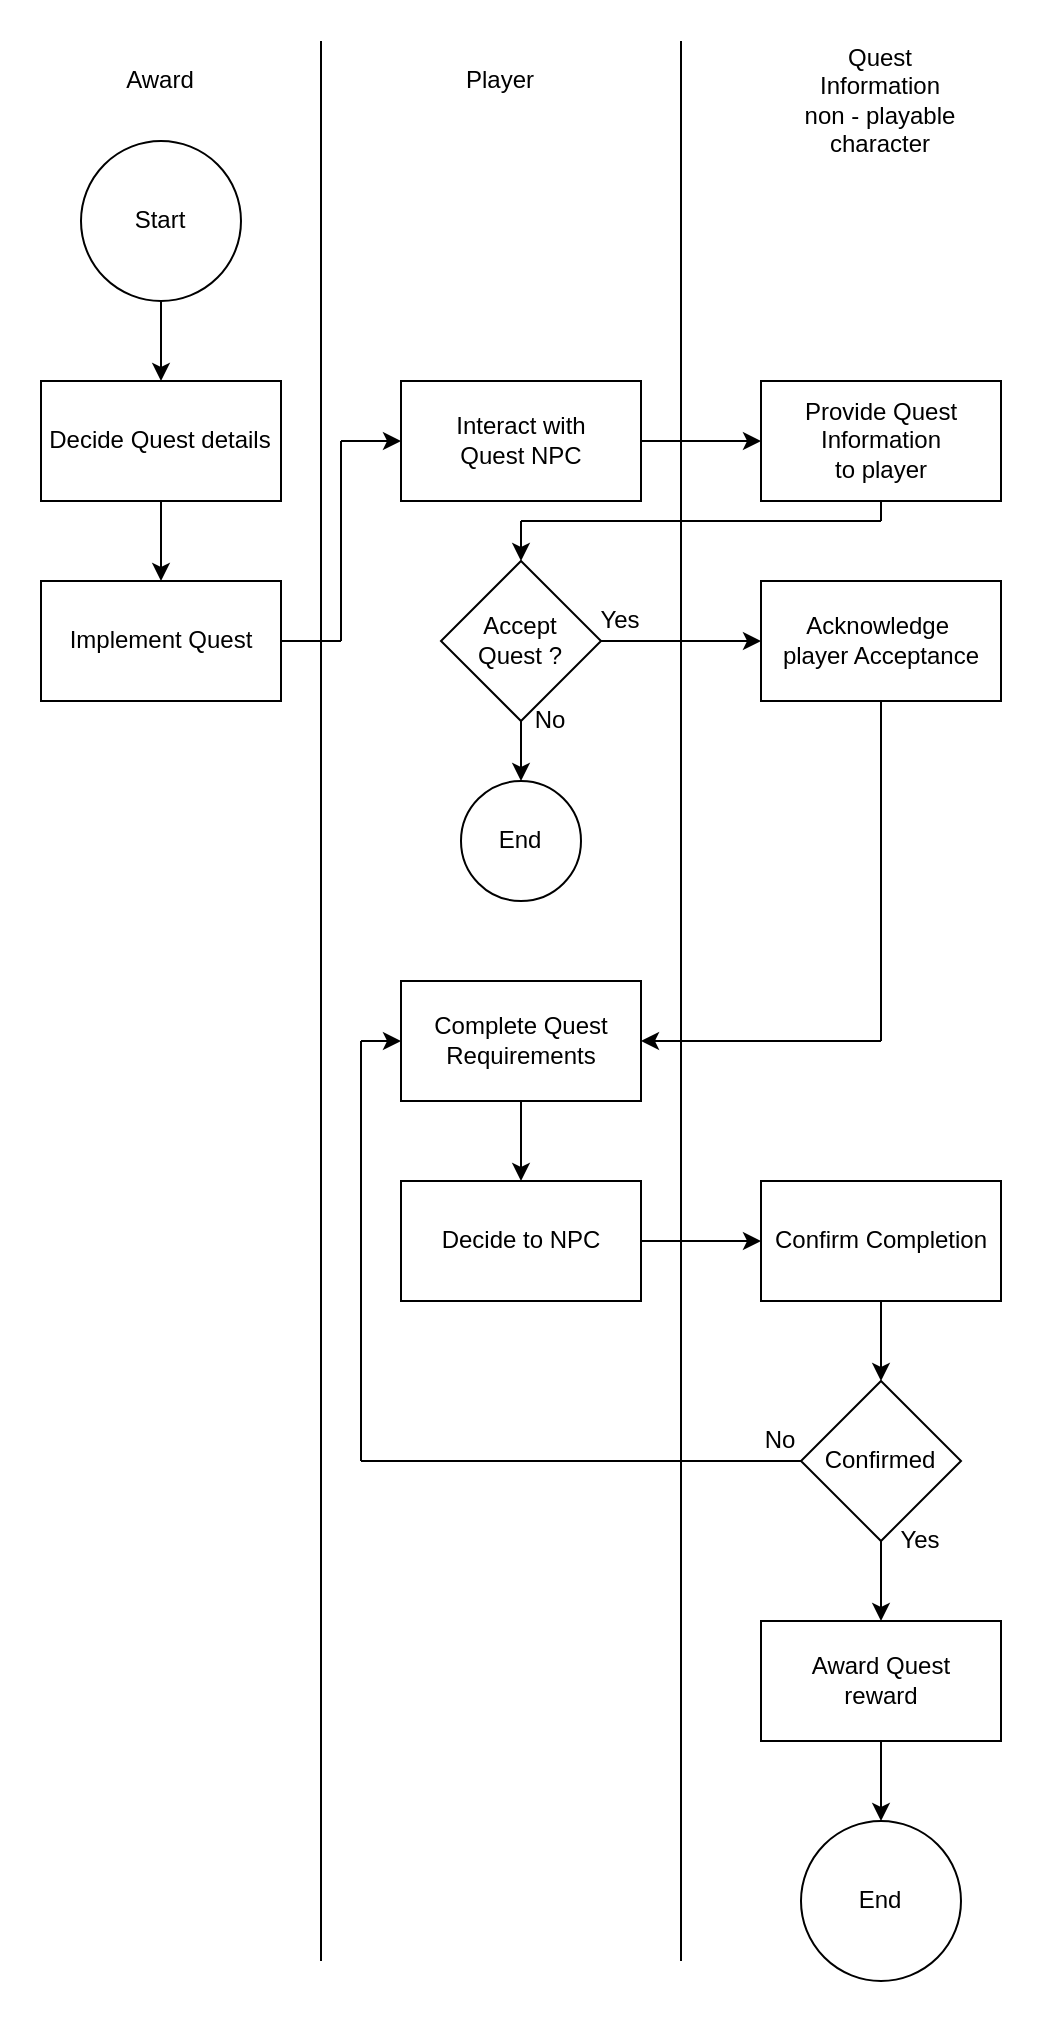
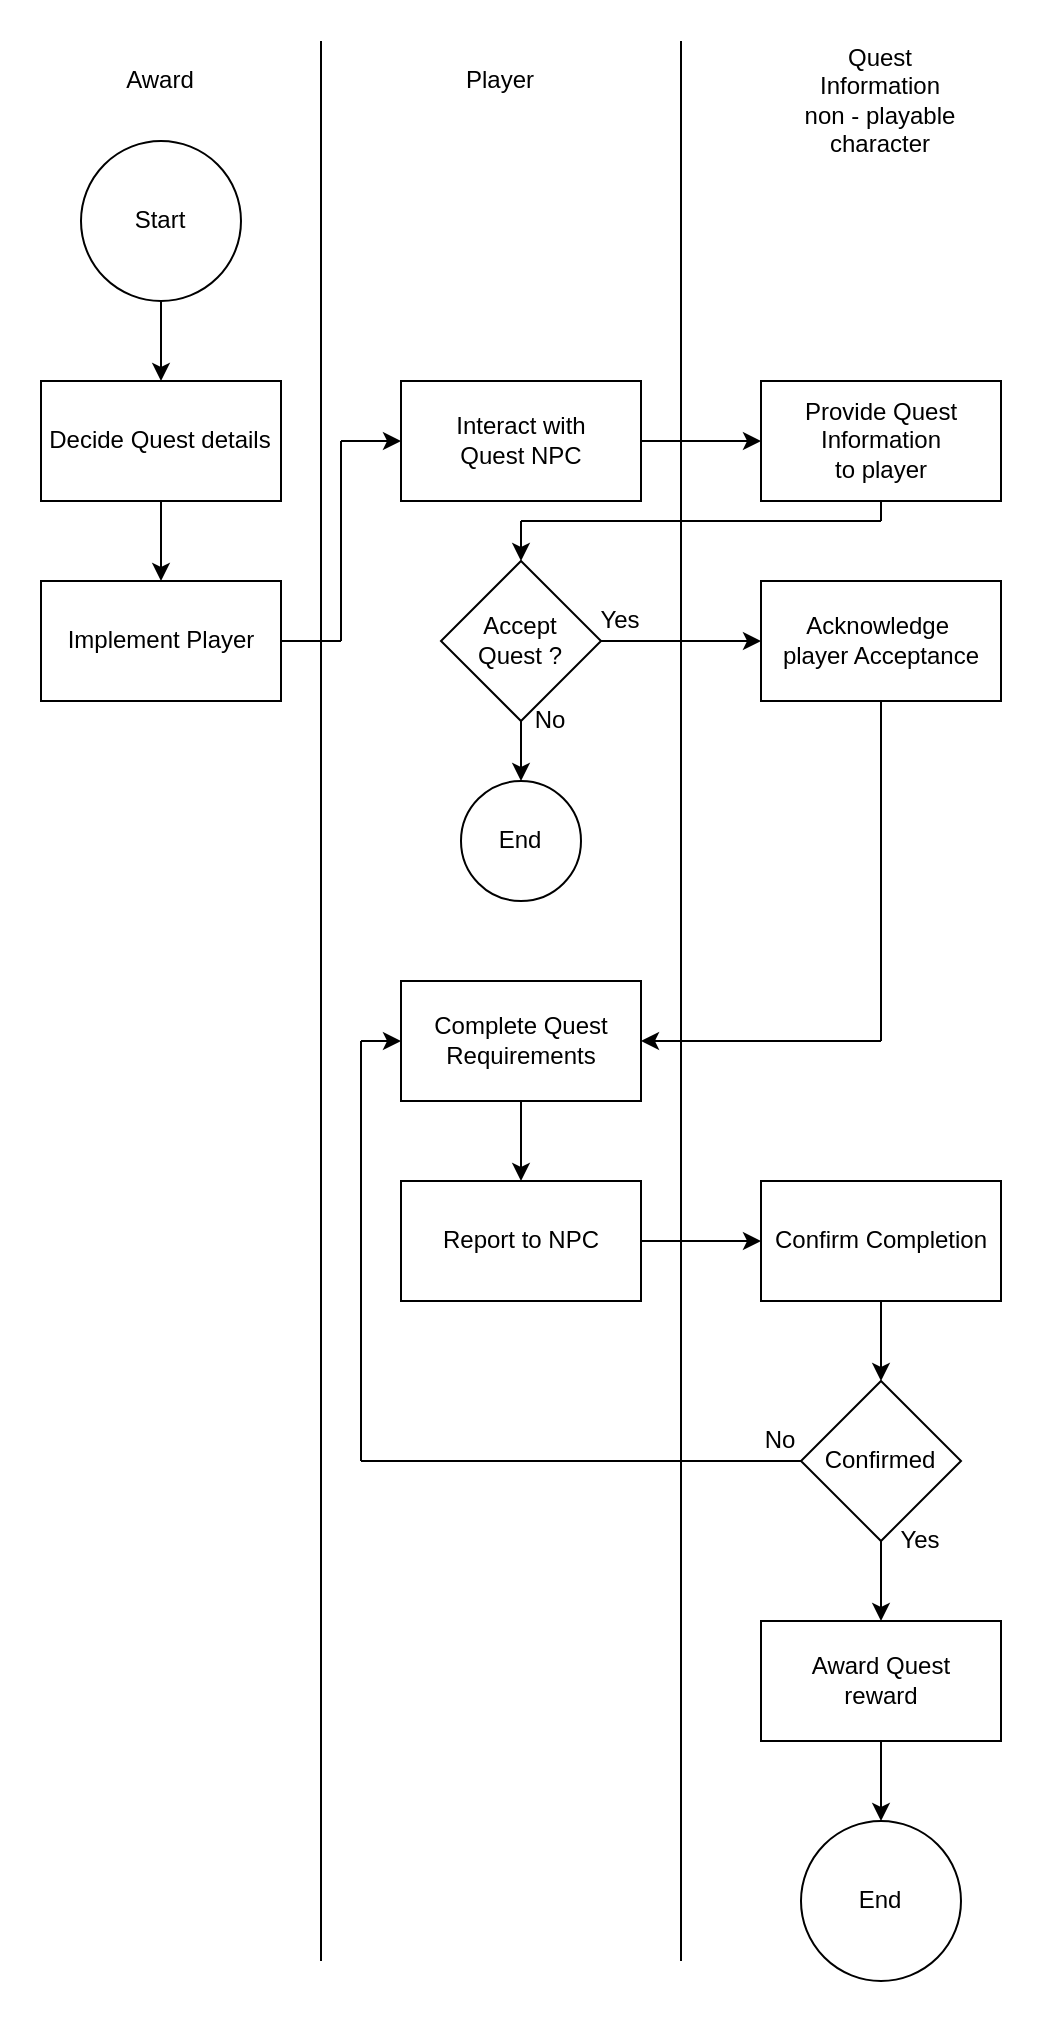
node "Implement Quest": label "Implement Quest" -> "Implement Player"
node "Decide to NPC": label "Decide to NPC" -> "Report to NPC"
